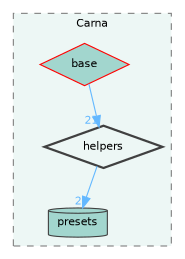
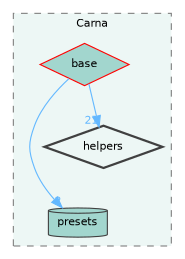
edge "helpers" -> "presets": now "base" -> "presets"
